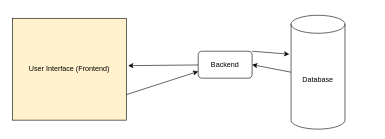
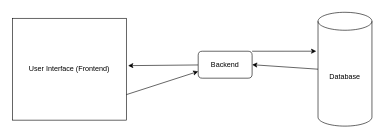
node "User Interface (Frontend)": fillcolor #fff2cc -> #ffffff
node "Database": moved (318, 72) -> (345, 69)
